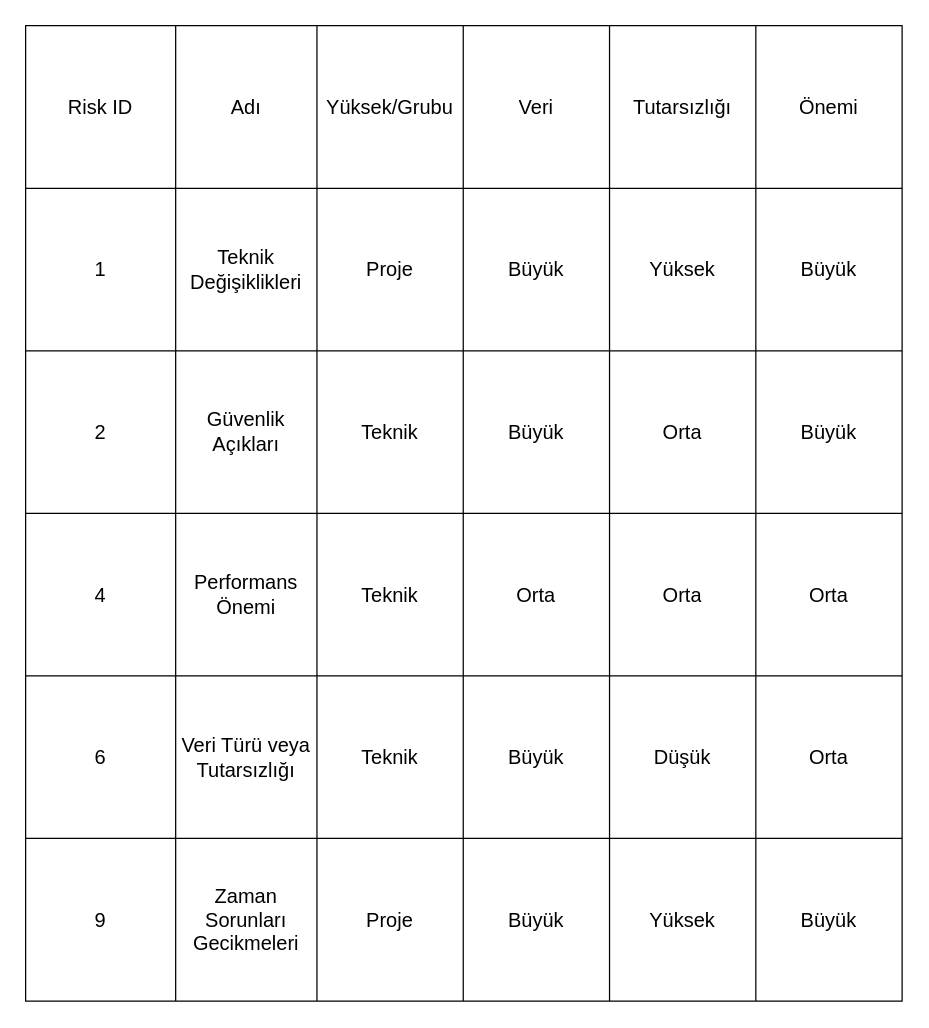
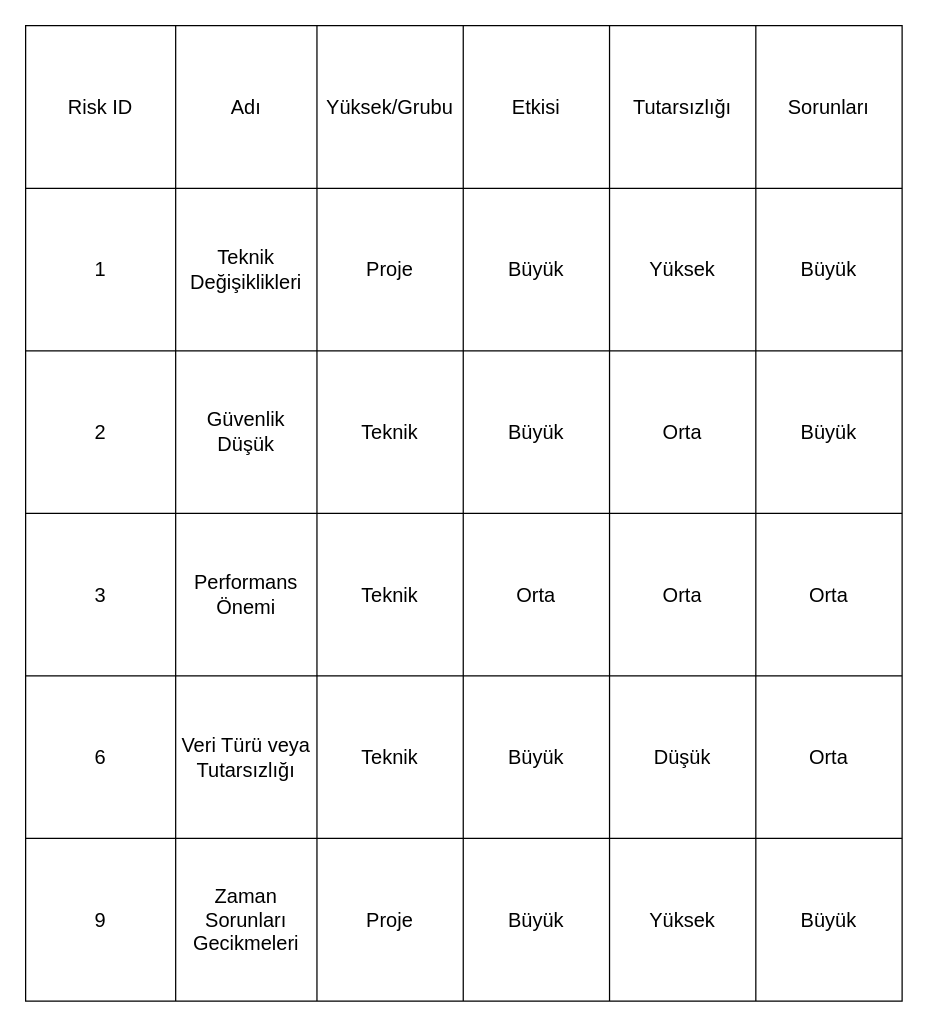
node "Veri": label "Veri" -> "Etkisi"
node "Önemi": label "Önemi" -> "Sorunları"
node "Güvenlik Açıkları": label "Güvenlik Açıkları" -> "Güvenlik Düşük"
node "4": label "4" -> "3"
